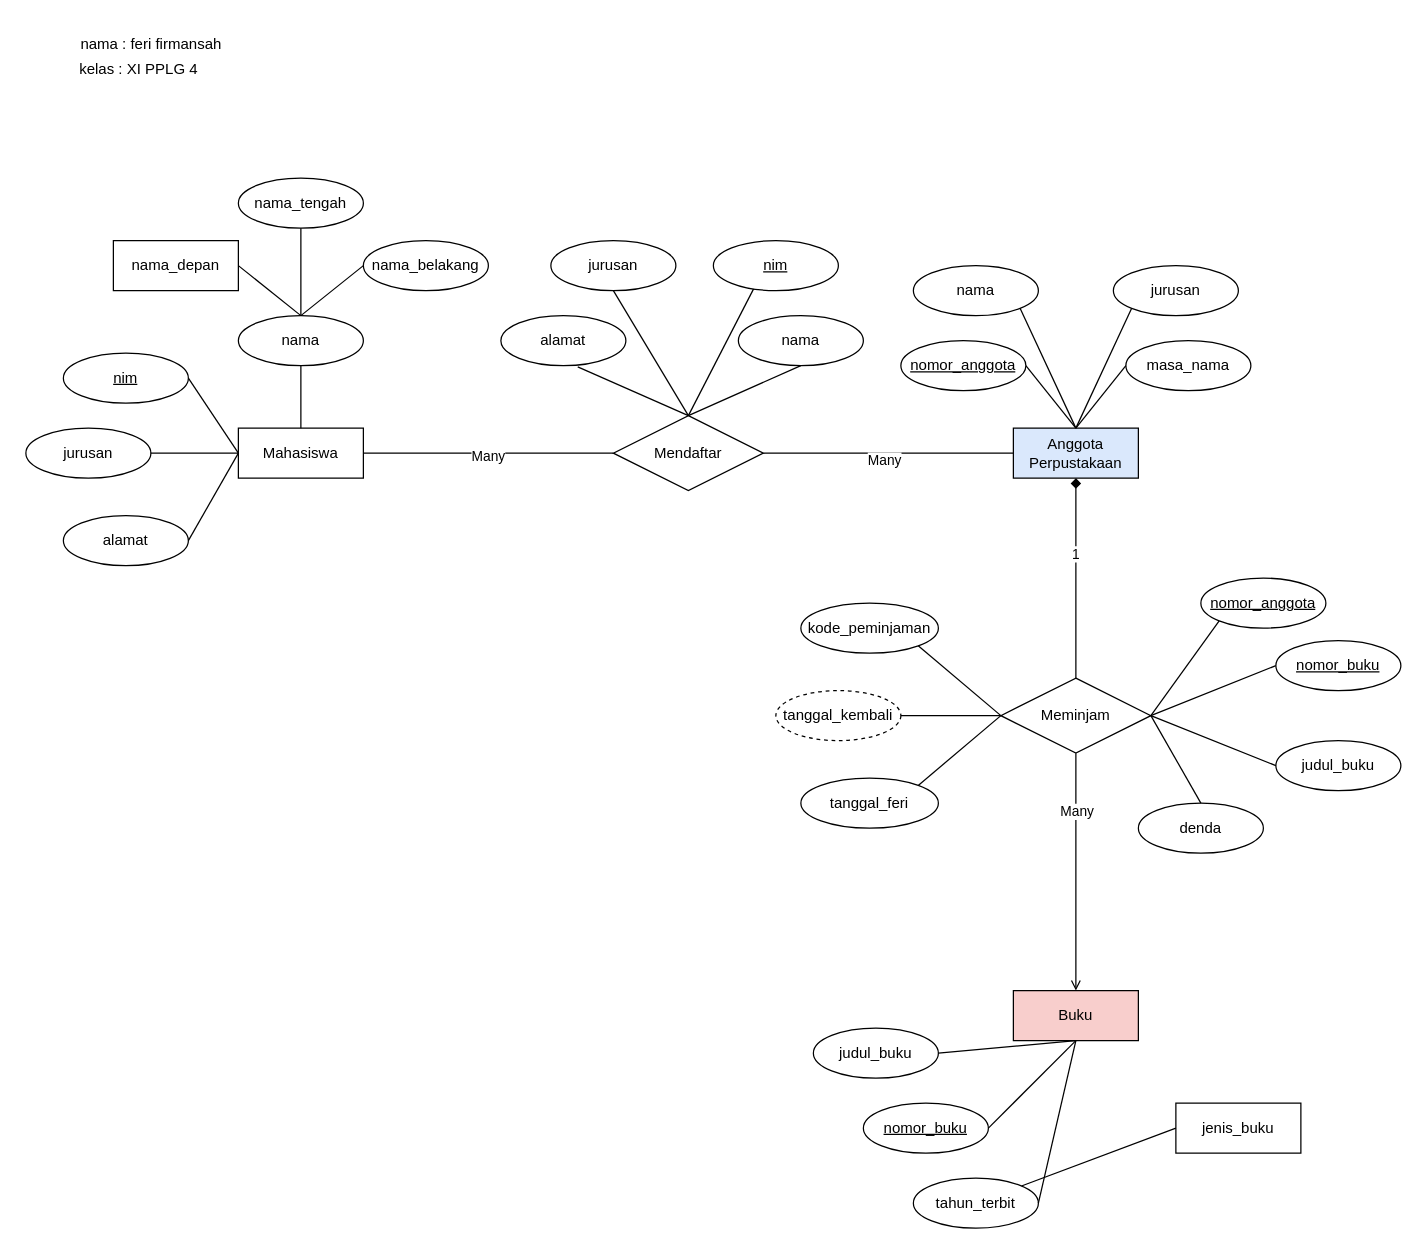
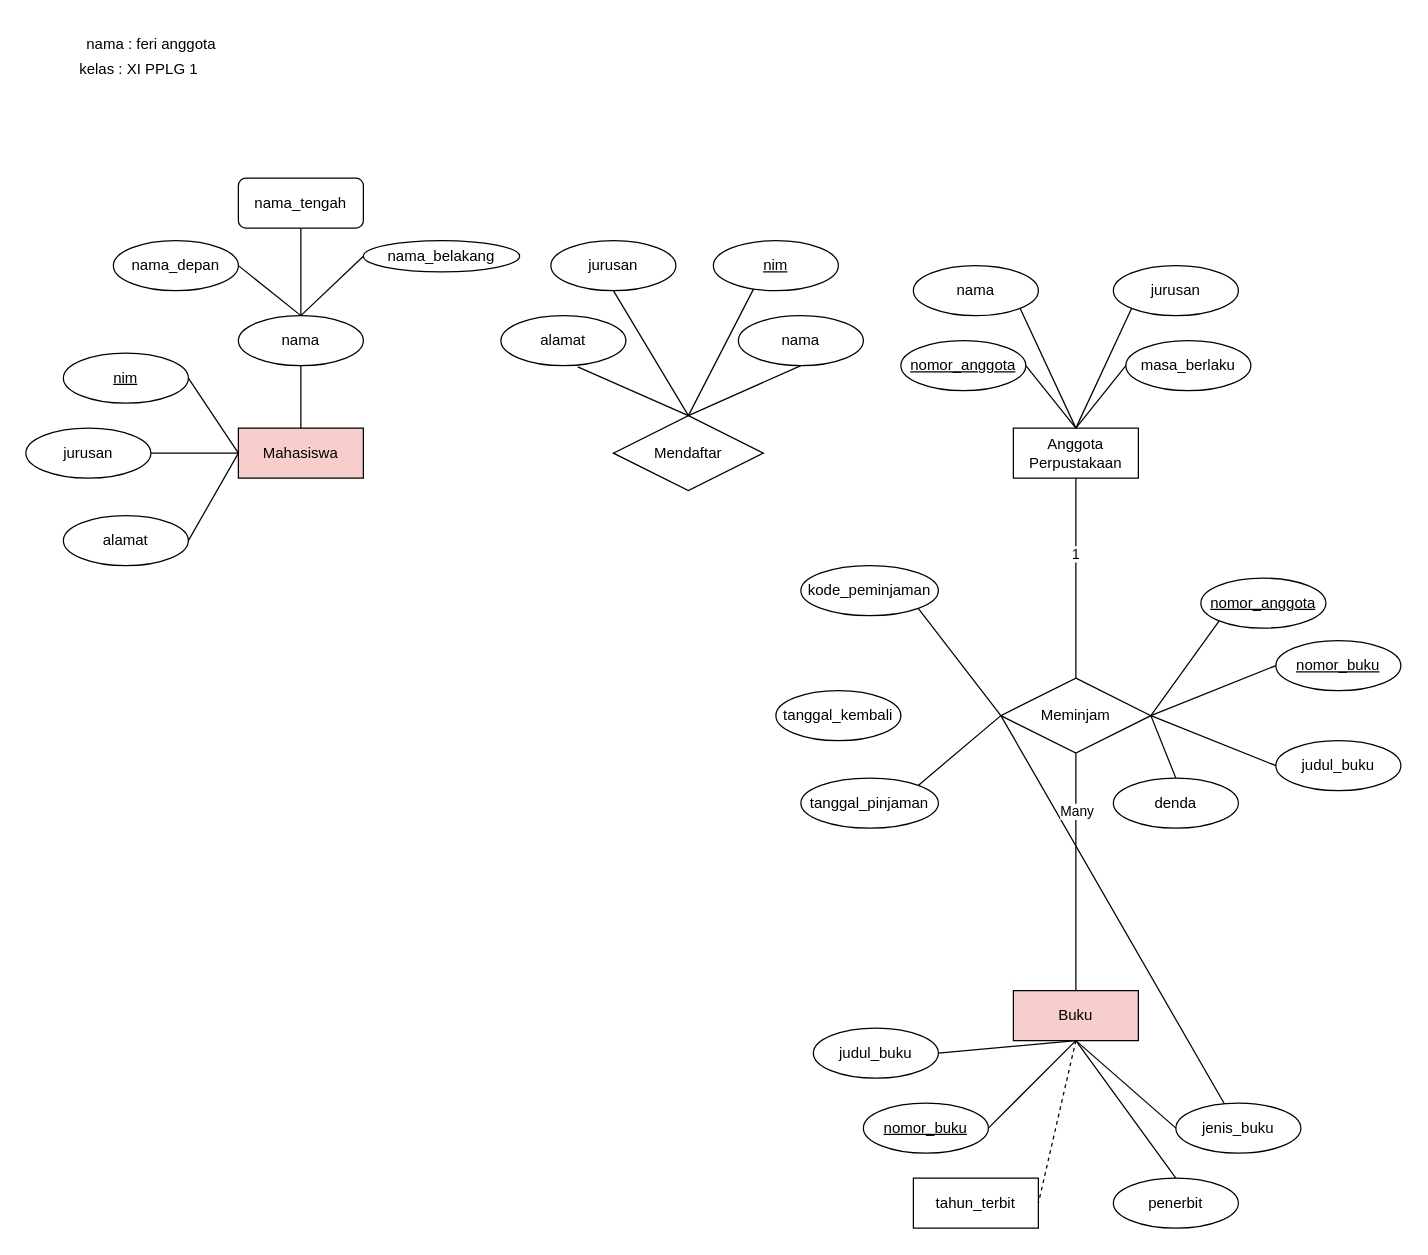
node "nama : feri firmansah": label "nama : feri firmansah" -> "nama : feri anggota"
node "kelas : XI PPLG 4": label "kelas : XI PPLG 4" -> "kelas : XI PPLG 1"
node "nama_tengah": shape ellipse -> rounded rectangle
node "nama_depan": shape rectangle -> ellipse
node "nama_belakang": size 125x50 -> 156x31
node "masa_nama": label "masa_nama" -> "masa_berlaku"
node "Mahasiswa": fillcolor #ffffff -> #f8cecc
edge "Mahasiswa" -- "Mendaftar": removed, label "Many"
edge "Mendaftar" -- "Anggota Perpustakaan": removed, label "Many"
node "Anggota Perpustakaan": fillcolor #dae8fc -> #ffffff
edge "Meminjam" -> "Anggota Perpustakaan": arrowhead diamond -> none
node "kode_peminjaman": moved (869, 628) -> (869, 591)
node "tanggal_kembali": style dashed -> solid
edge "tanggal_kembali" -- "Meminjam": now "jenis_buku" -- "Meminjam"
node "tanggal_feri": label "tanggal_feri" -> "tanggal_pinjaman"
node "denda": moved (1201, 828) -> (1176, 803)
edge "Meminjam" -> "Buku": arrowhead open -> none
edge "Buku" -- "penerbit": added
edge "Buku" -- "tahun_terbit": style solid -> dashed
node "jenis_buku": shape rectangle -> ellipse
edge "jenis_buku" -- "tahun_terbit": now "jenis_buku" -- "Buku"
node "tahun_terbit": shape ellipse -> rectangle
node "penerbit": added
